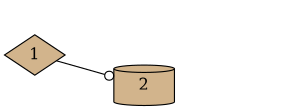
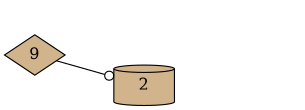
node "1": label "1" -> "9"
